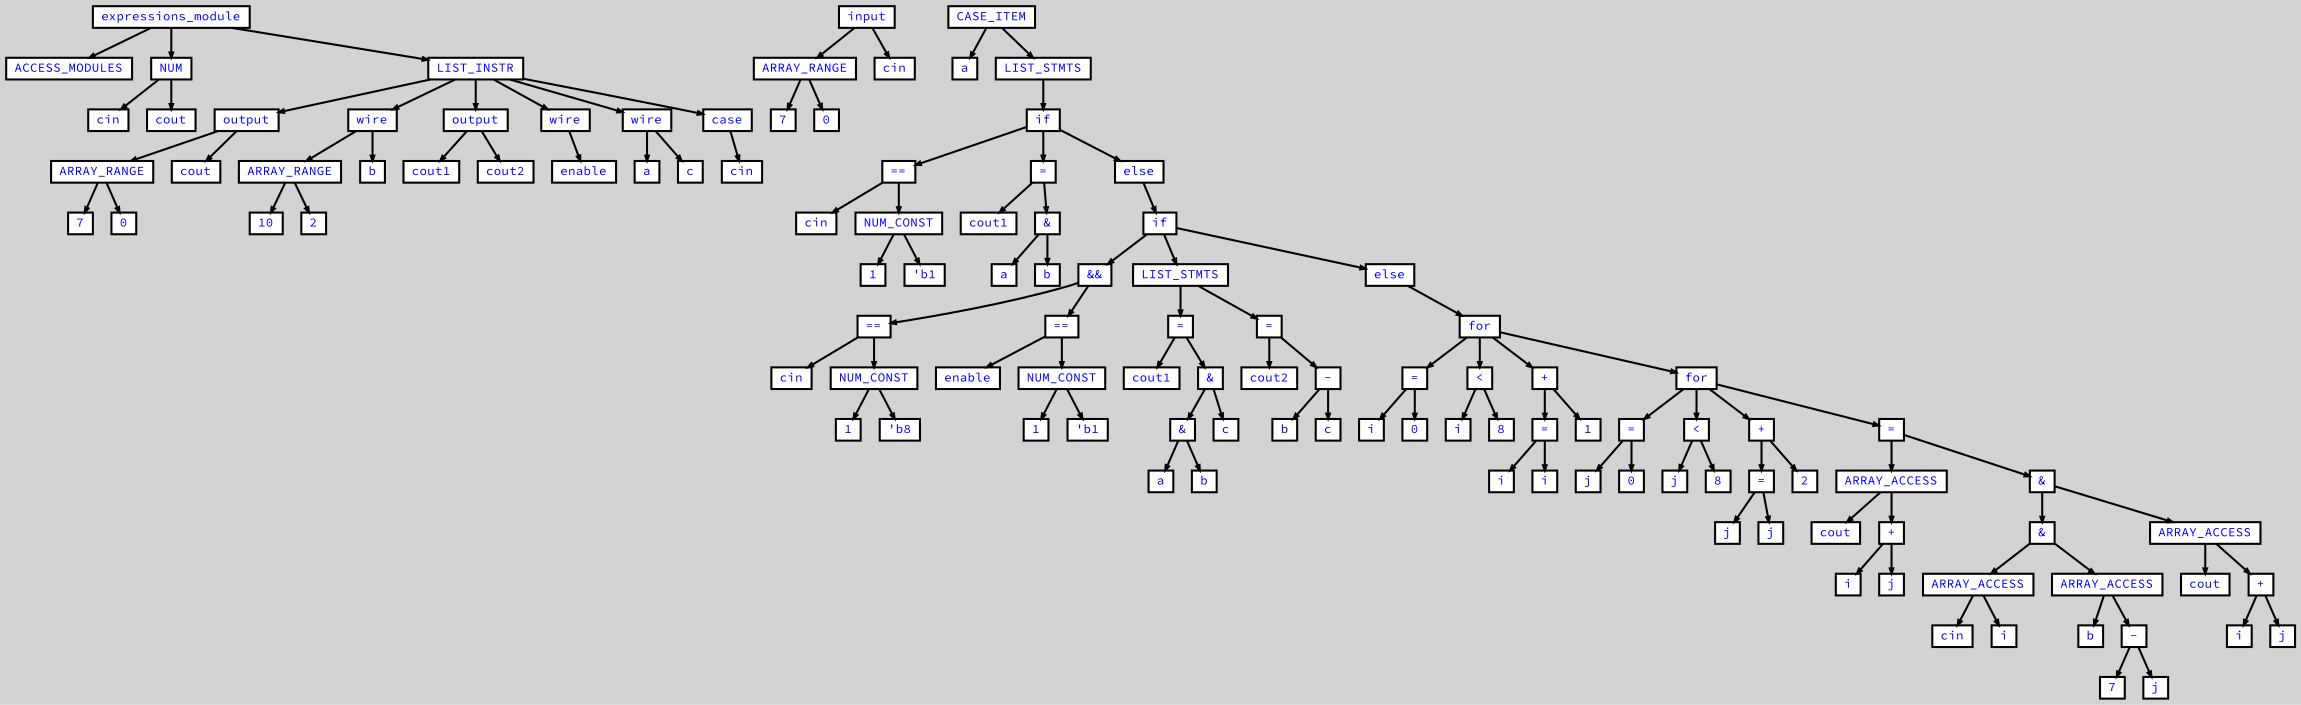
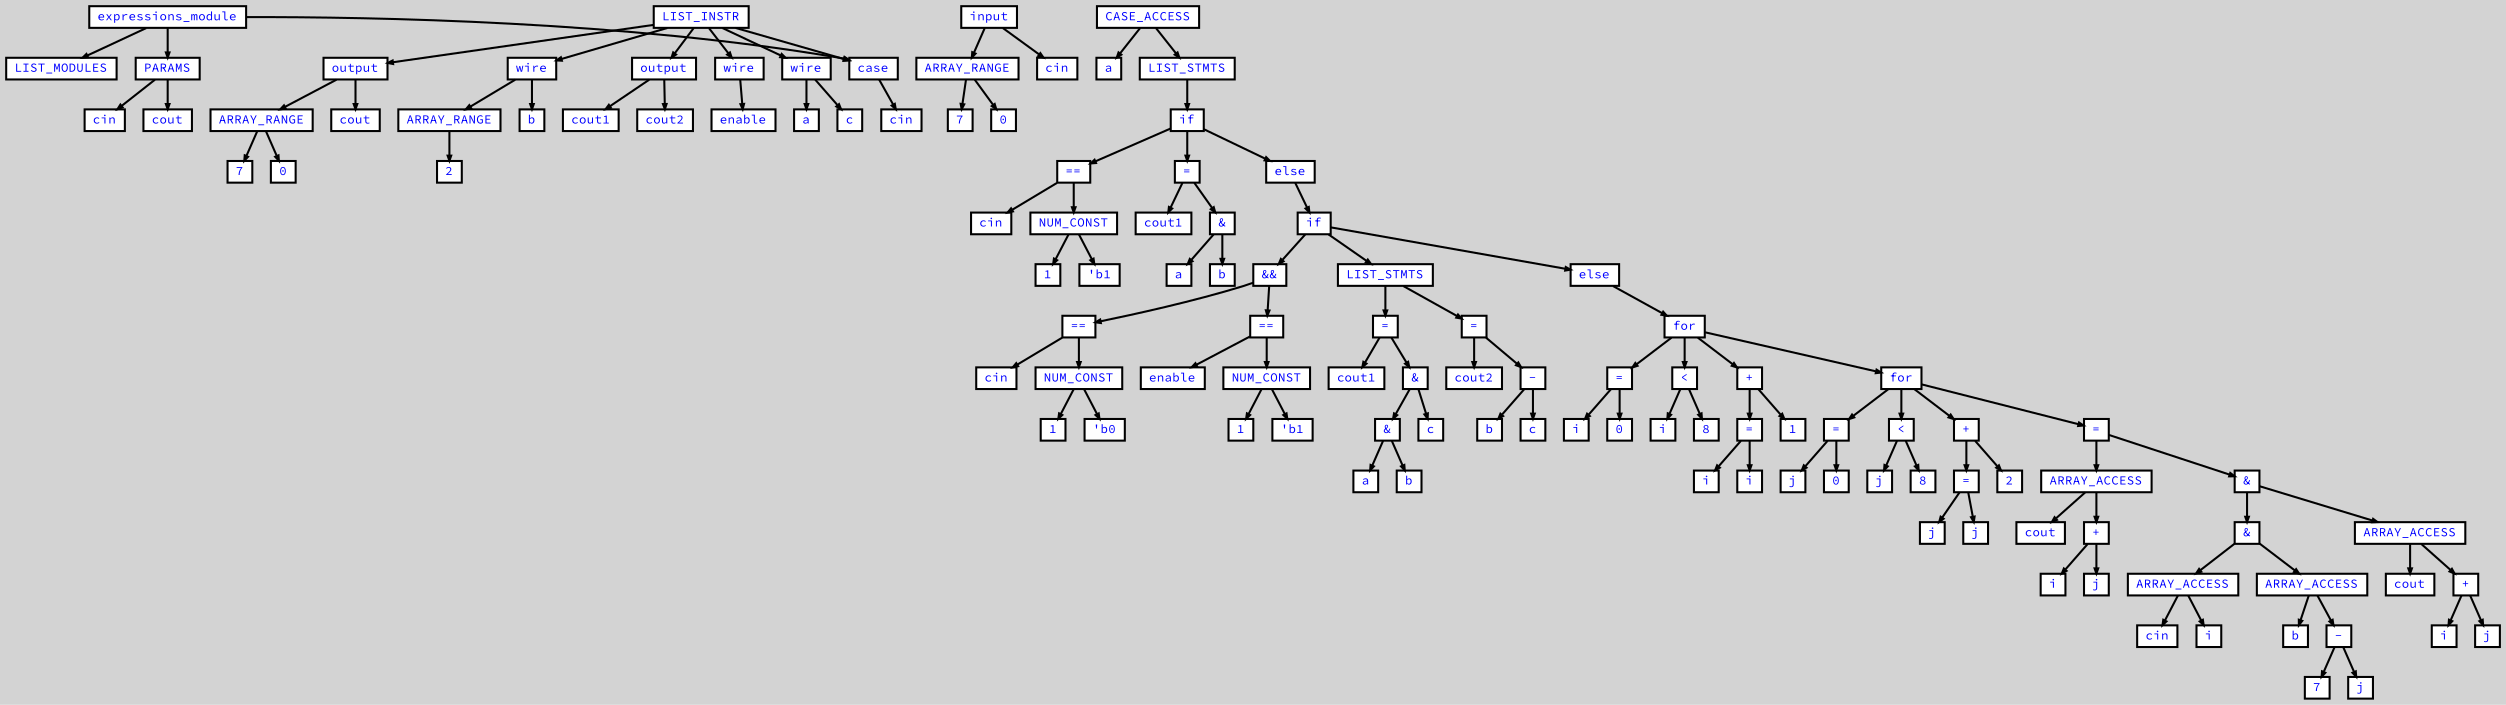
node "CASE_ITEM": label "CASE_ITEM" -> "CASE_ACCESS"
edge "expressions_module" -> "LIST_INSTR": now "expressions_module" -> "case"
node "ACCESS_MODULES": label "ACCESS_MODULES" -> "LIST_MODULES"
node "NUM": label "NUM" -> "PARAMS"
node "10": removed
node "'b8": label "'b8" -> "'b0"
